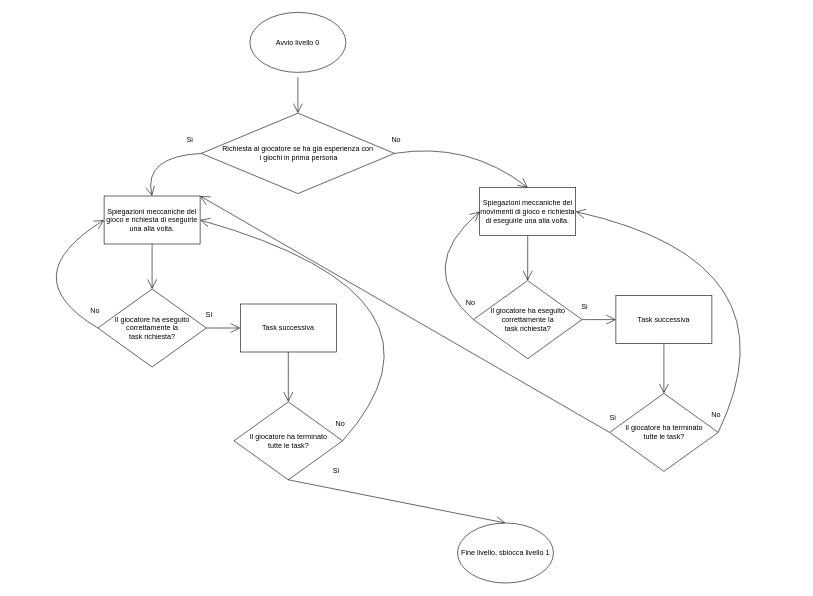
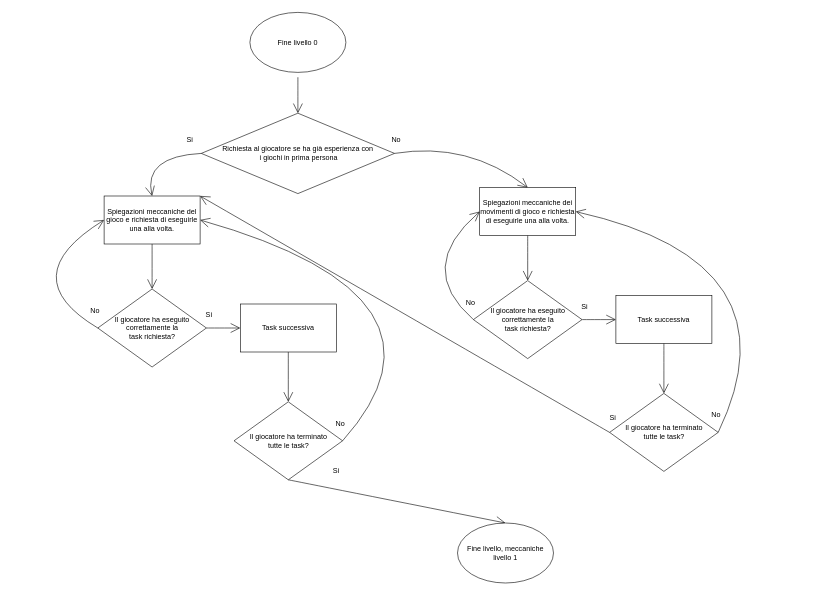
node "Avvio livello 0": label "Avvio livello 0" -> "Fine livello 0"
node "Fine livello, sblocca livello 1": label "Fine livello, sblocca livello 1" -> "Fine livello, meccaniche livello 1"
